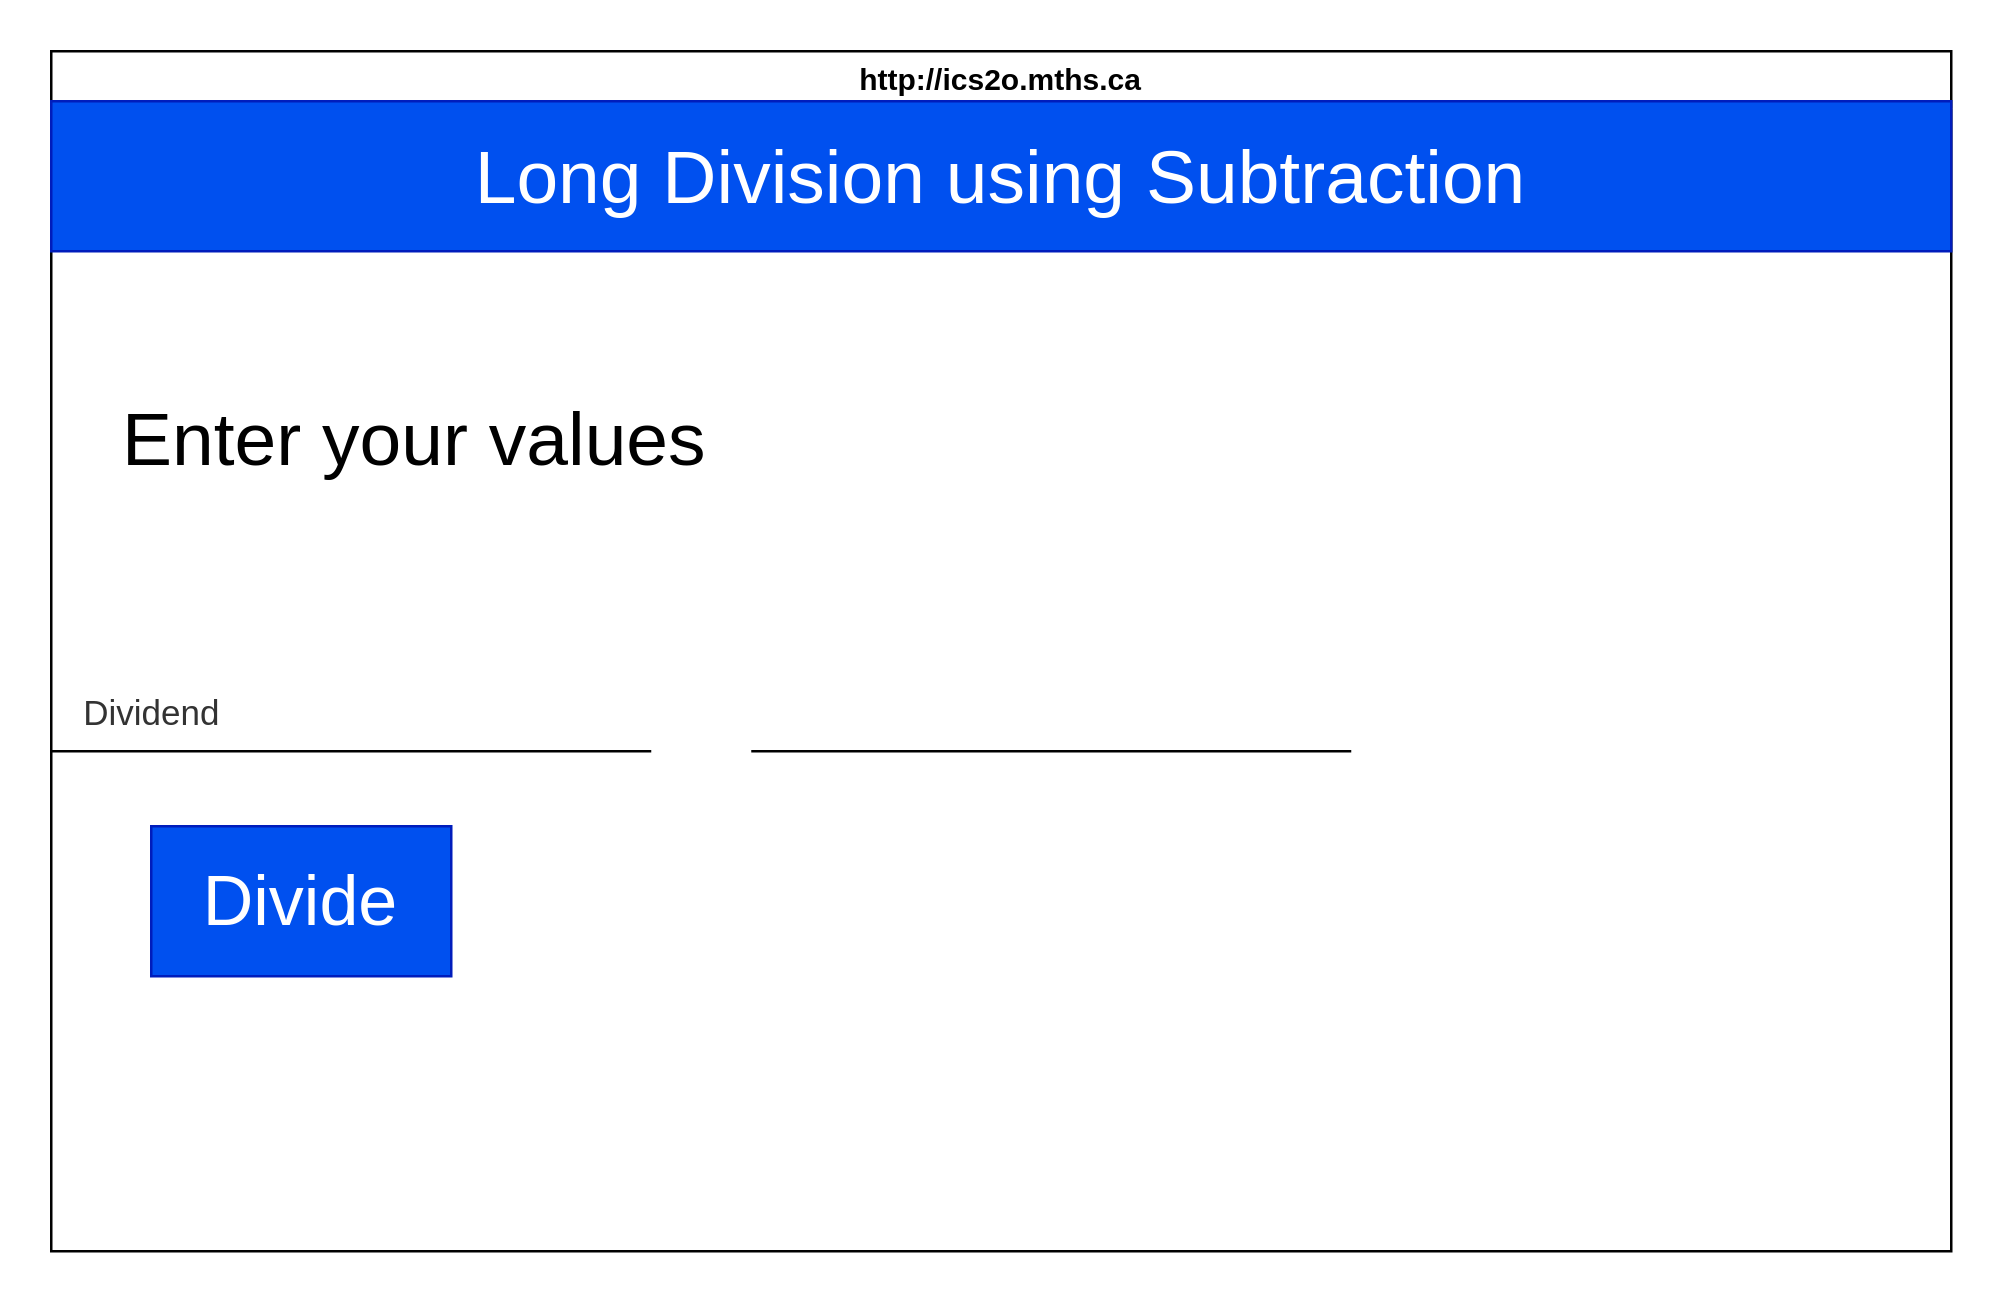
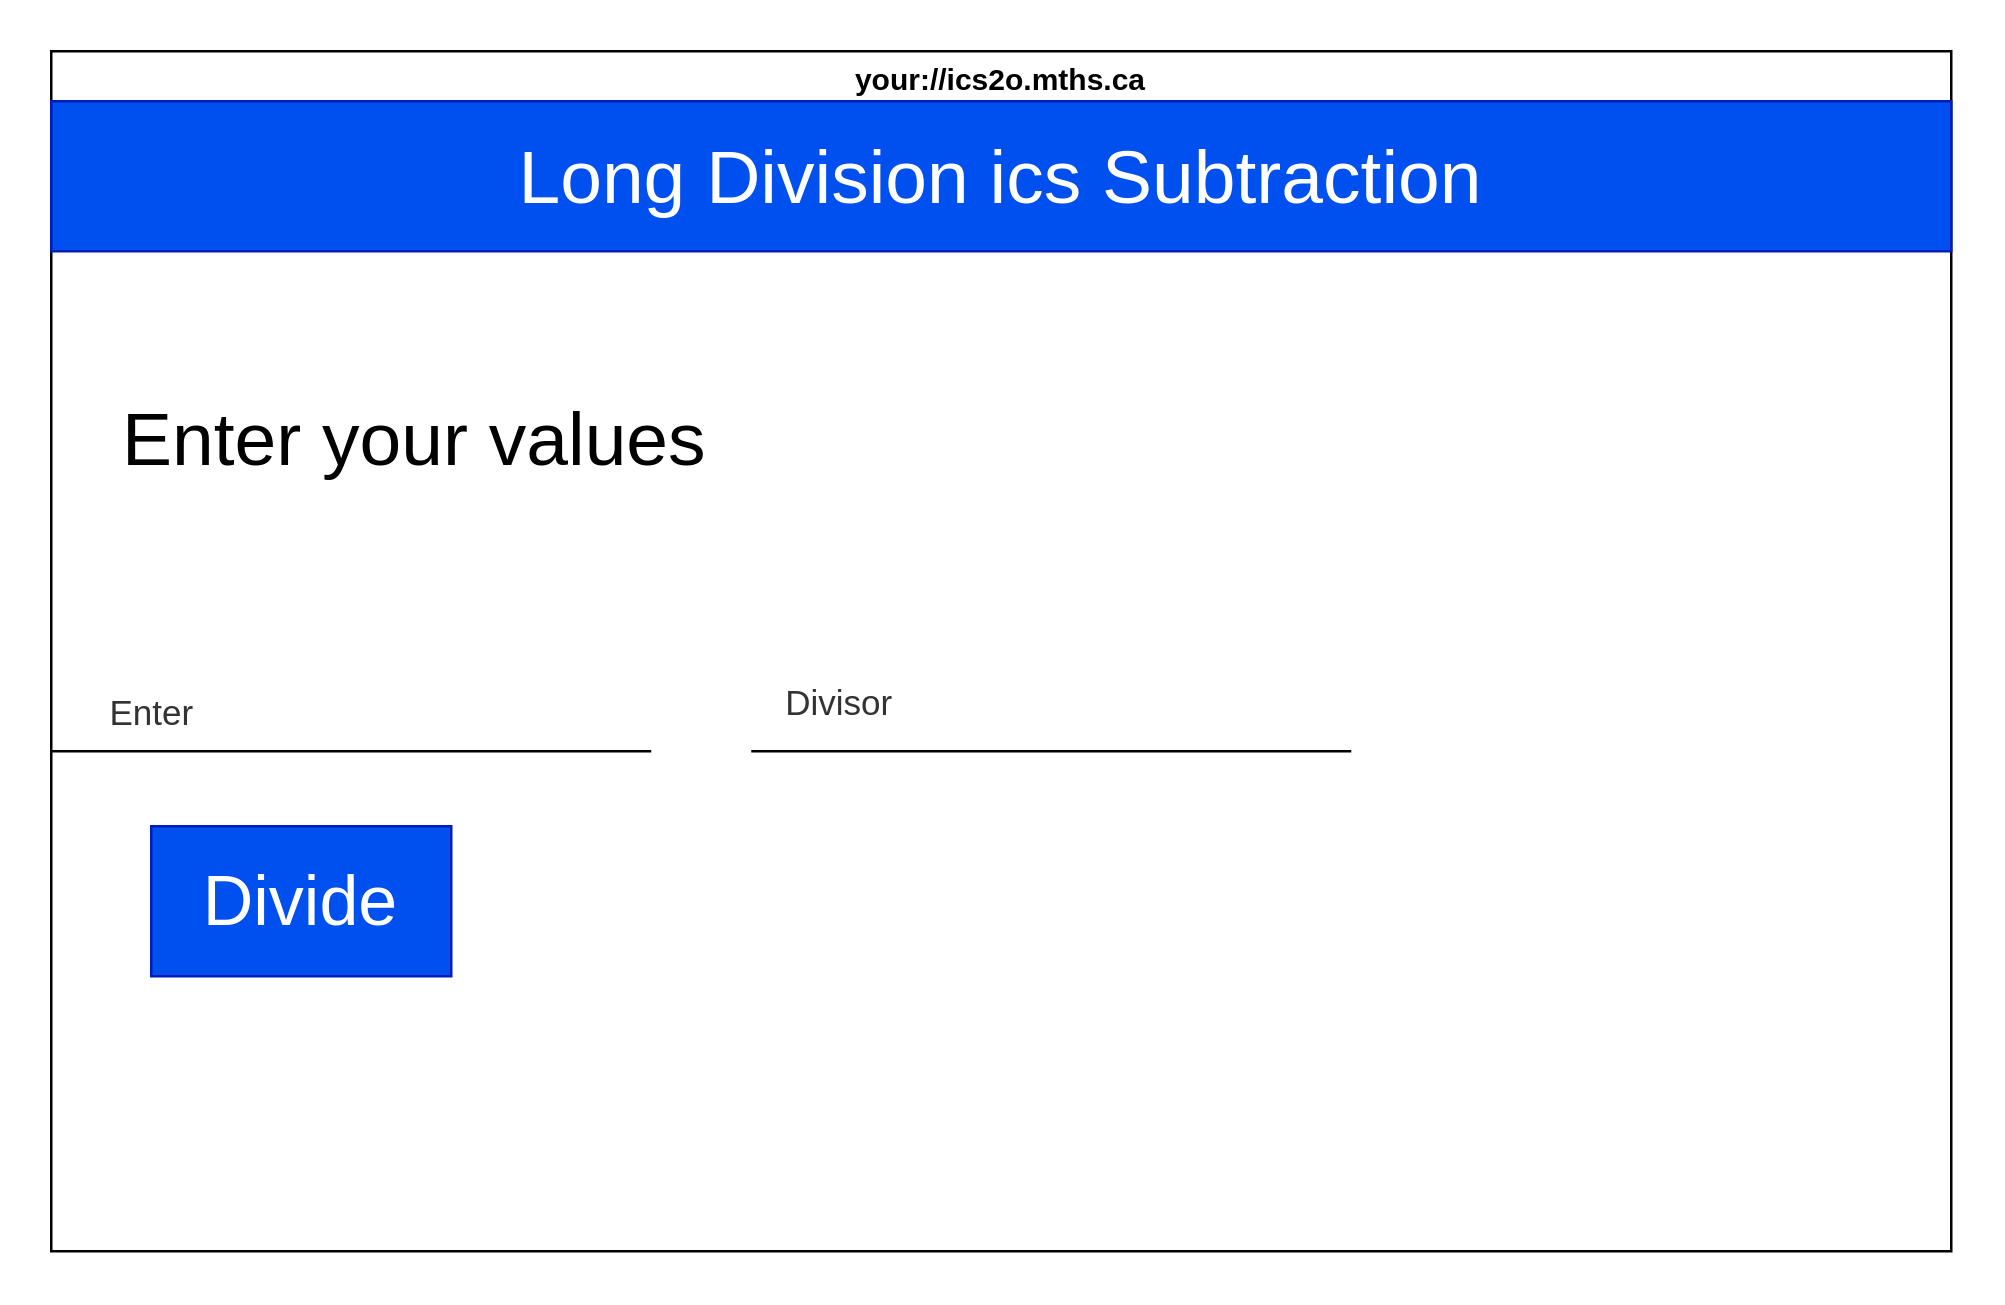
node "http://ics2o.mths.ca": label "http://ics2o.mths.ca" -> "your://ics2o.mths.ca"
node "Long Division using Subtraction": label "Long Division using Subtraction" -> "Long Division ics Subtraction"
node "Divisor": added
node "Dividend": label "Dividend" -> "Enter"
